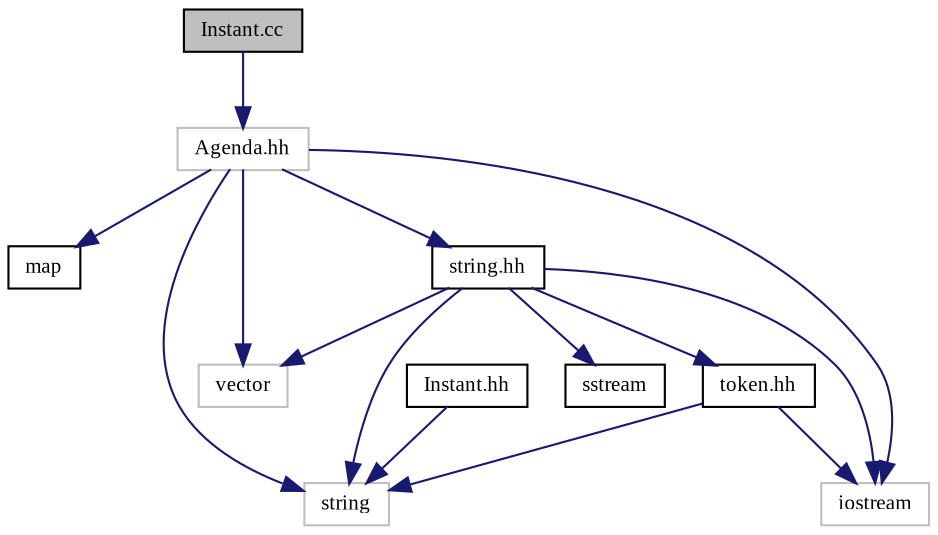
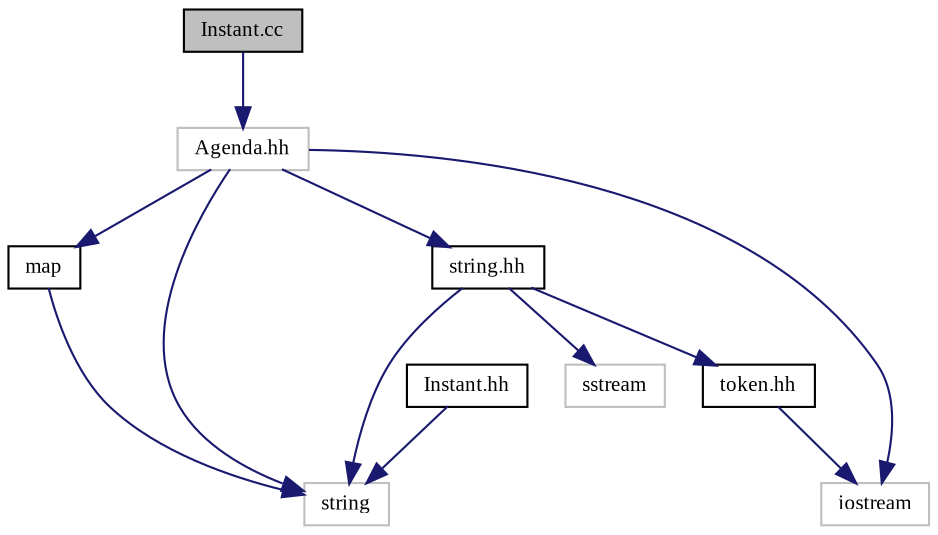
edge "string.hh" -> "iostream": removed
node "vector": removed
node "sstream": color black -> grey75
edge "token.hh" -> "string": now "map" -> "string"
